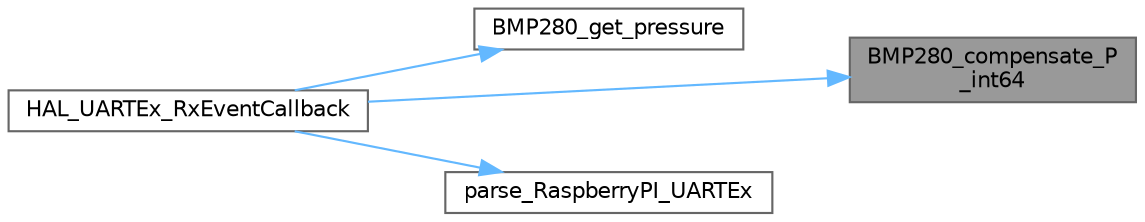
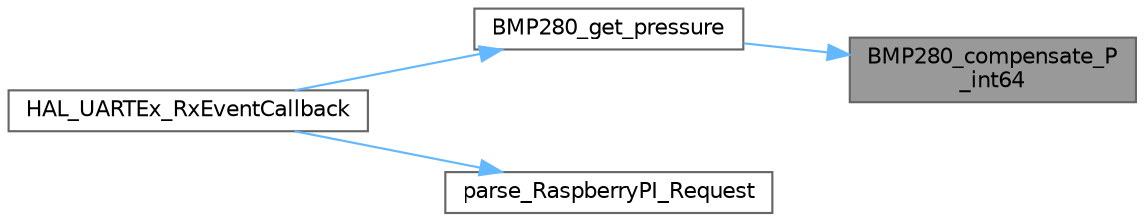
edge "HAL_UARTEx_RxEventCallback" -> "BMP280_compensate_P _int64": now "BMP280_get_pressure" -> "BMP280_compensate_P _int64"
node "parse_RaspberryPI_UARTEx": label "parse_RaspberryPI_UARTEx" -> "parse_RaspberryPI_Request"
